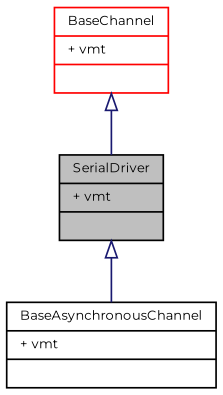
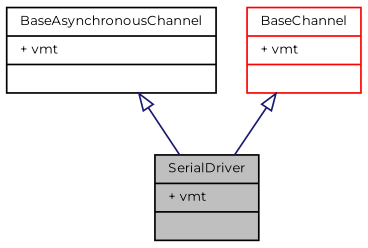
edge "BaseAsynchronousChannel" -> "SerialDriver": reversed
